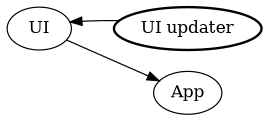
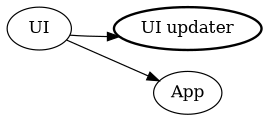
edge "UI updater" -> "UI": reversed
